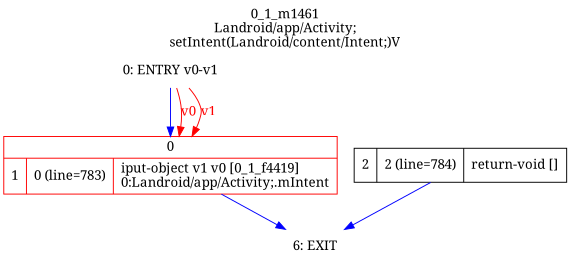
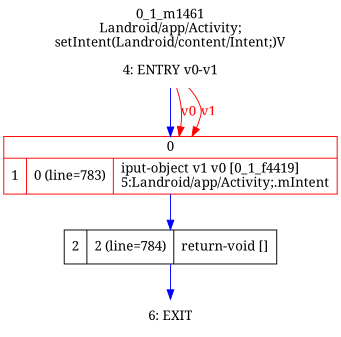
node "0: ENTRY v0-v1": label "0: ENTRY v0-v1" -> "4: ENTRY v0-v1"
node "0": text "0:Landroid/app/Activity;.mIntent" -> "5:Landroid/app/Activity;.mIntent"
edge "0" -> "6: EXIT": now "0" -> "2"
